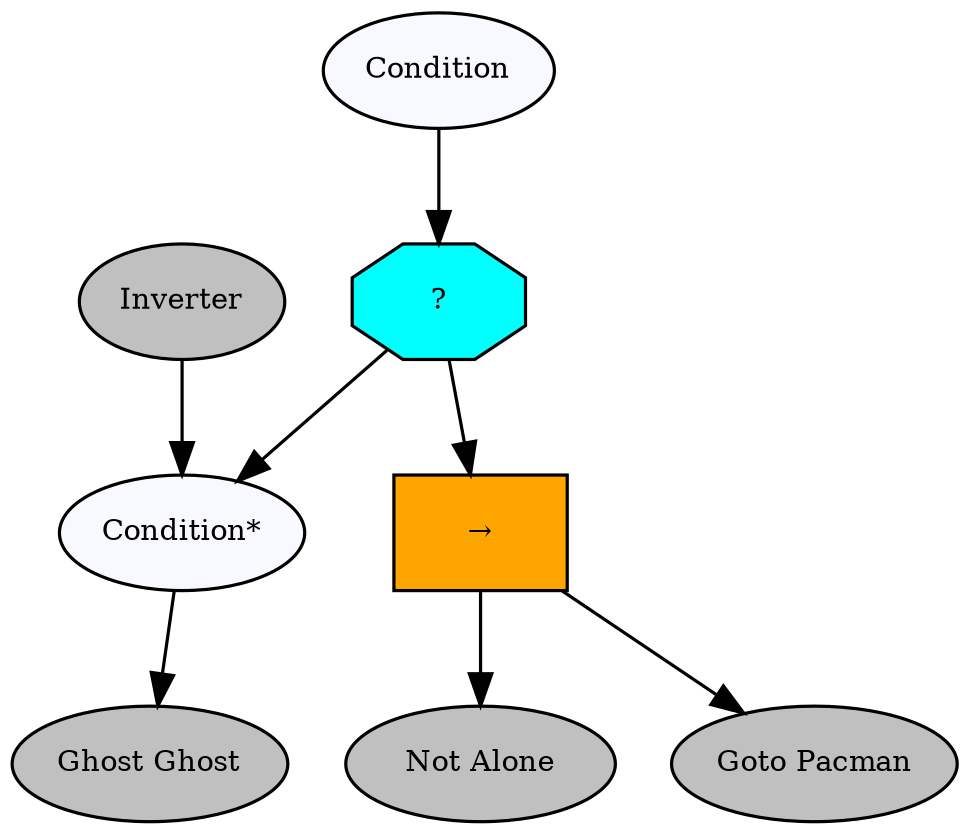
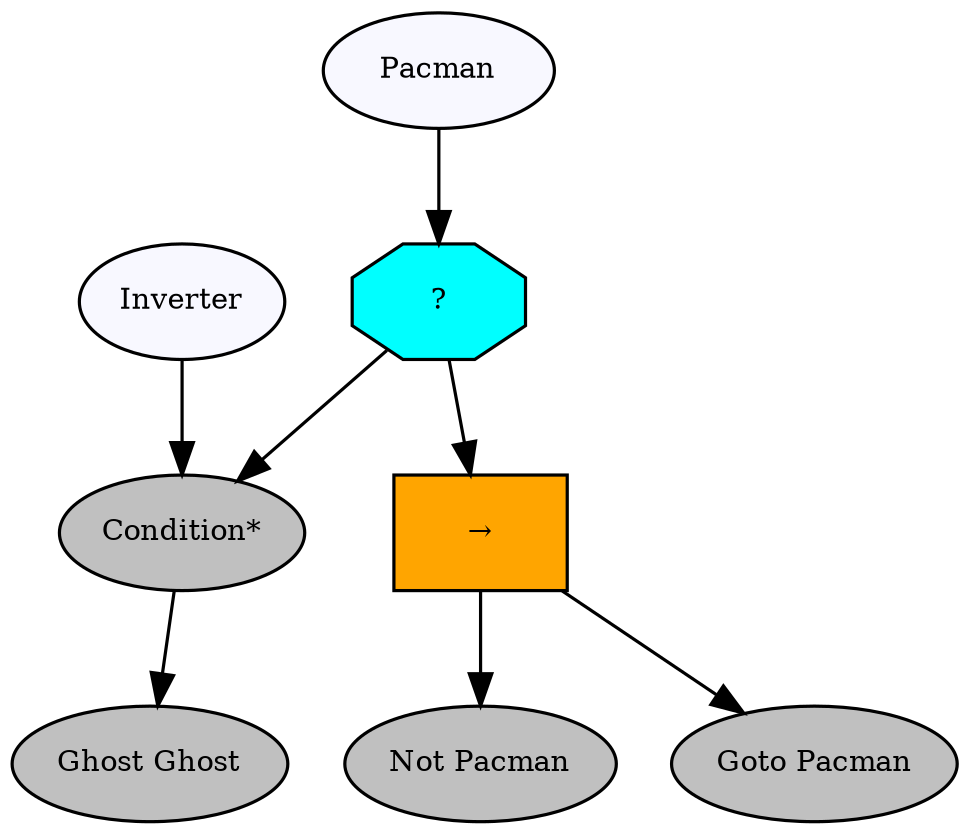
node "Condition": label "Condition" -> "Pacman"
node "Inverter": fillcolor gray -> ghostwhite
node "Condition*": fillcolor ghostwhite -> gray
node "Not Alone": label "Not Alone" -> "Not Pacman"
